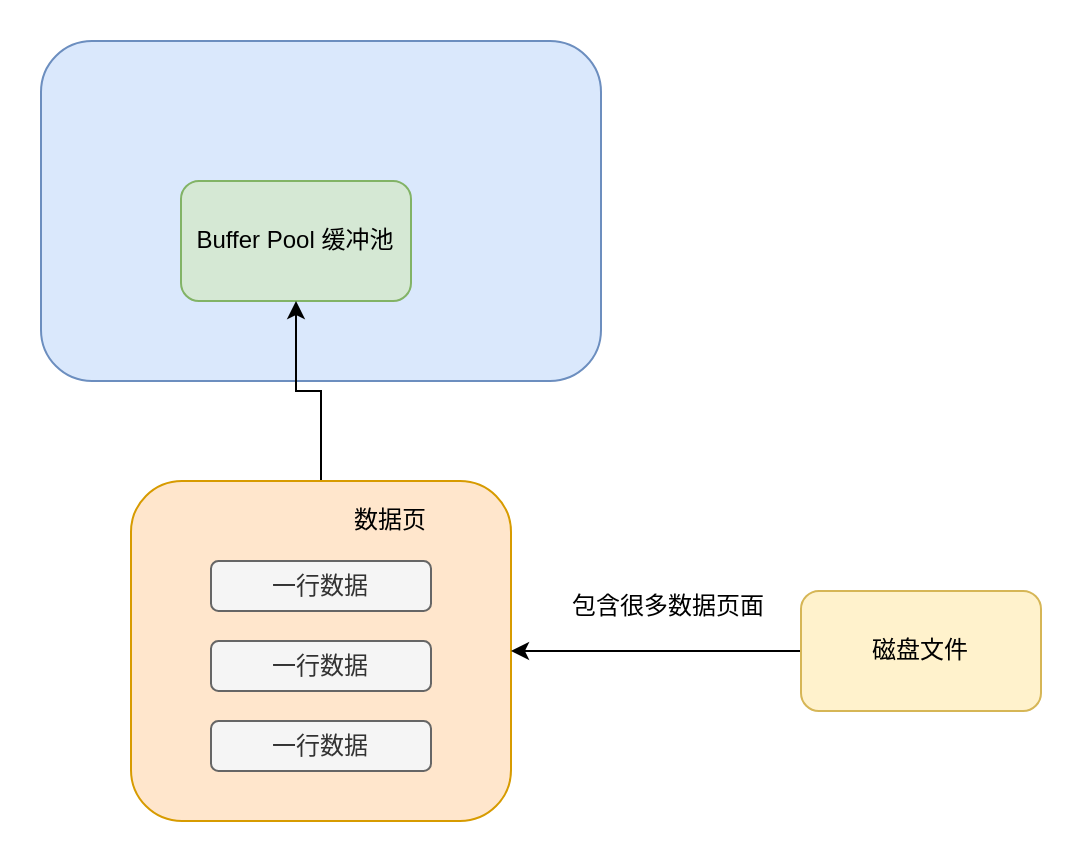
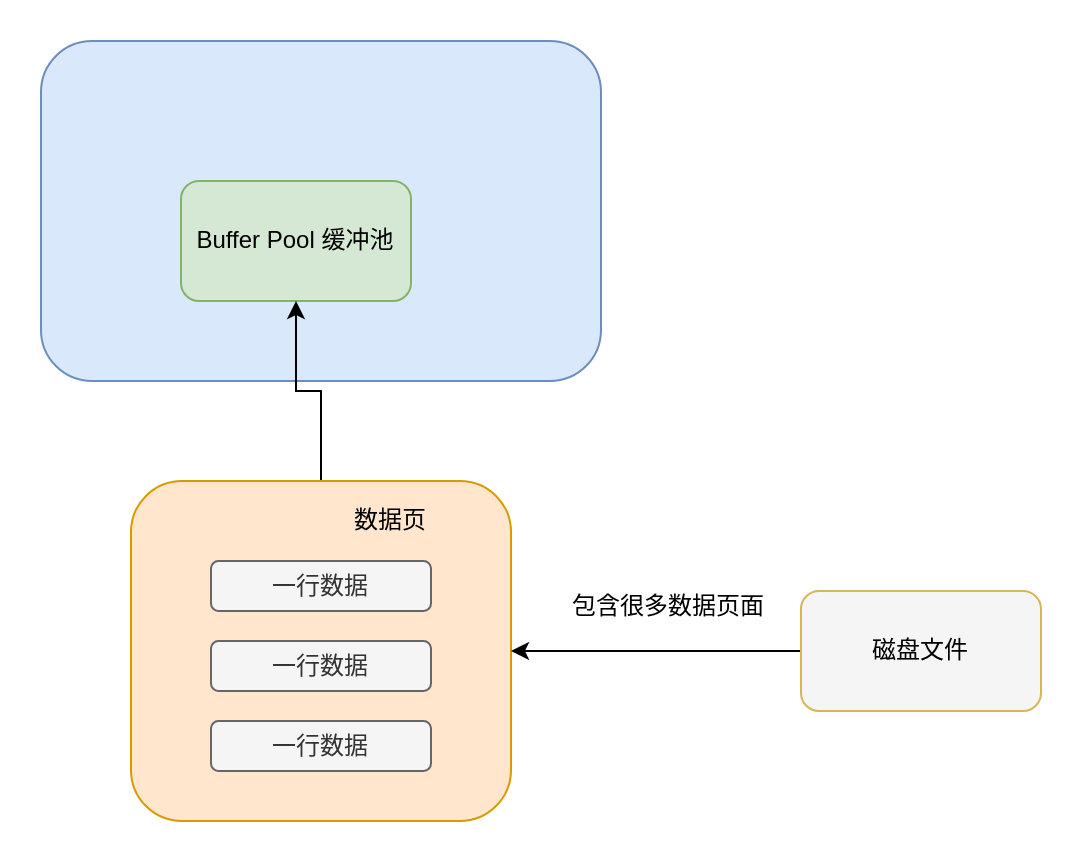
node "磁盘文件": fillcolor #fff2cc -> #f5f5f5
